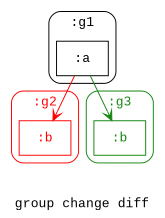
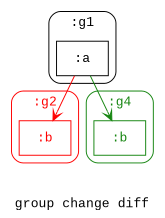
cluster ":g3": label ":g3" -> ":g4"
